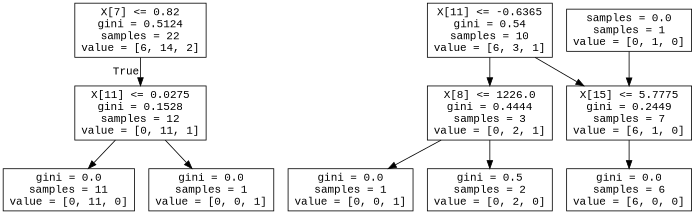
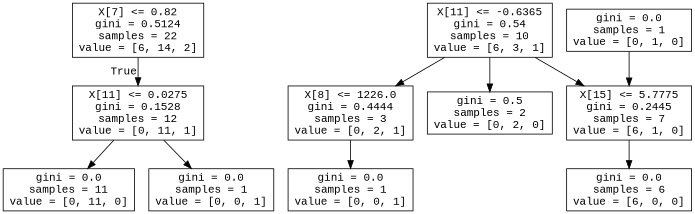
node "samples = 0.0 samples = 1 value = [0, 1, 0]": label "samples = 0.0 samples = 1 value = [0, 1, 0]" -> "gini = 0.0 samples = 1 value = [0, 1, 0]"
node "X[15] <= 5.7775 gini = 0.2449 samples = 7 value = [6, 1, 0]": label "X[15] <= 5.7775 gini = 0.2449 samples = 7 value = [6, 1, 0]" -> "X[15] <= 5.7775 gini = 0.2445 samples = 7 value = [6, 1, 0]"
edge "X[8] <= 1226.0 gini = 0.4444 samples = 3 value = [0, 2, 1]" -> "gini = 0.5 samples = 2 value = [0, 2, 0]": now "X[11] <= -0.6365 gini = 0.54 samples = 10 value = [6, 3, 1]" -> "gini = 0.5 samples = 2 value = [0, 2, 0]"
